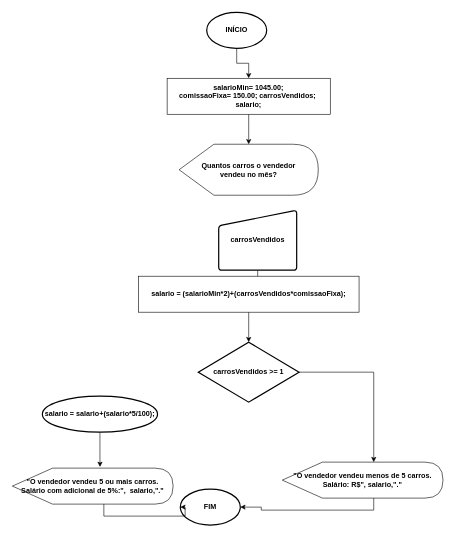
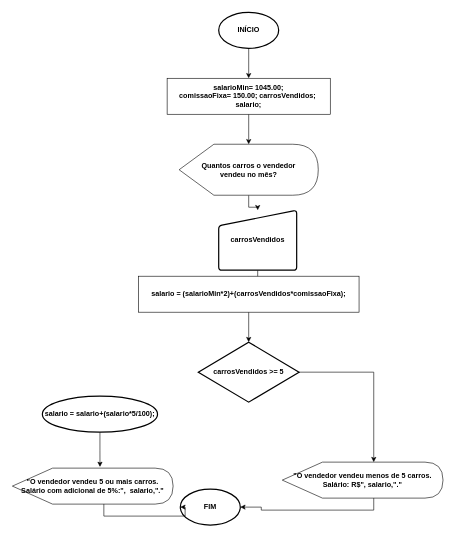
node "INÍCIO": moved (237, 30) -> (249, 30)
edge "Quantos carros o vendedor vendeu no mês?" -> "carrosVendidos": added
node "carrosVendidos >= 1": label "carrosVendidos >= 1" -> "carrosVendidos >= 5"
